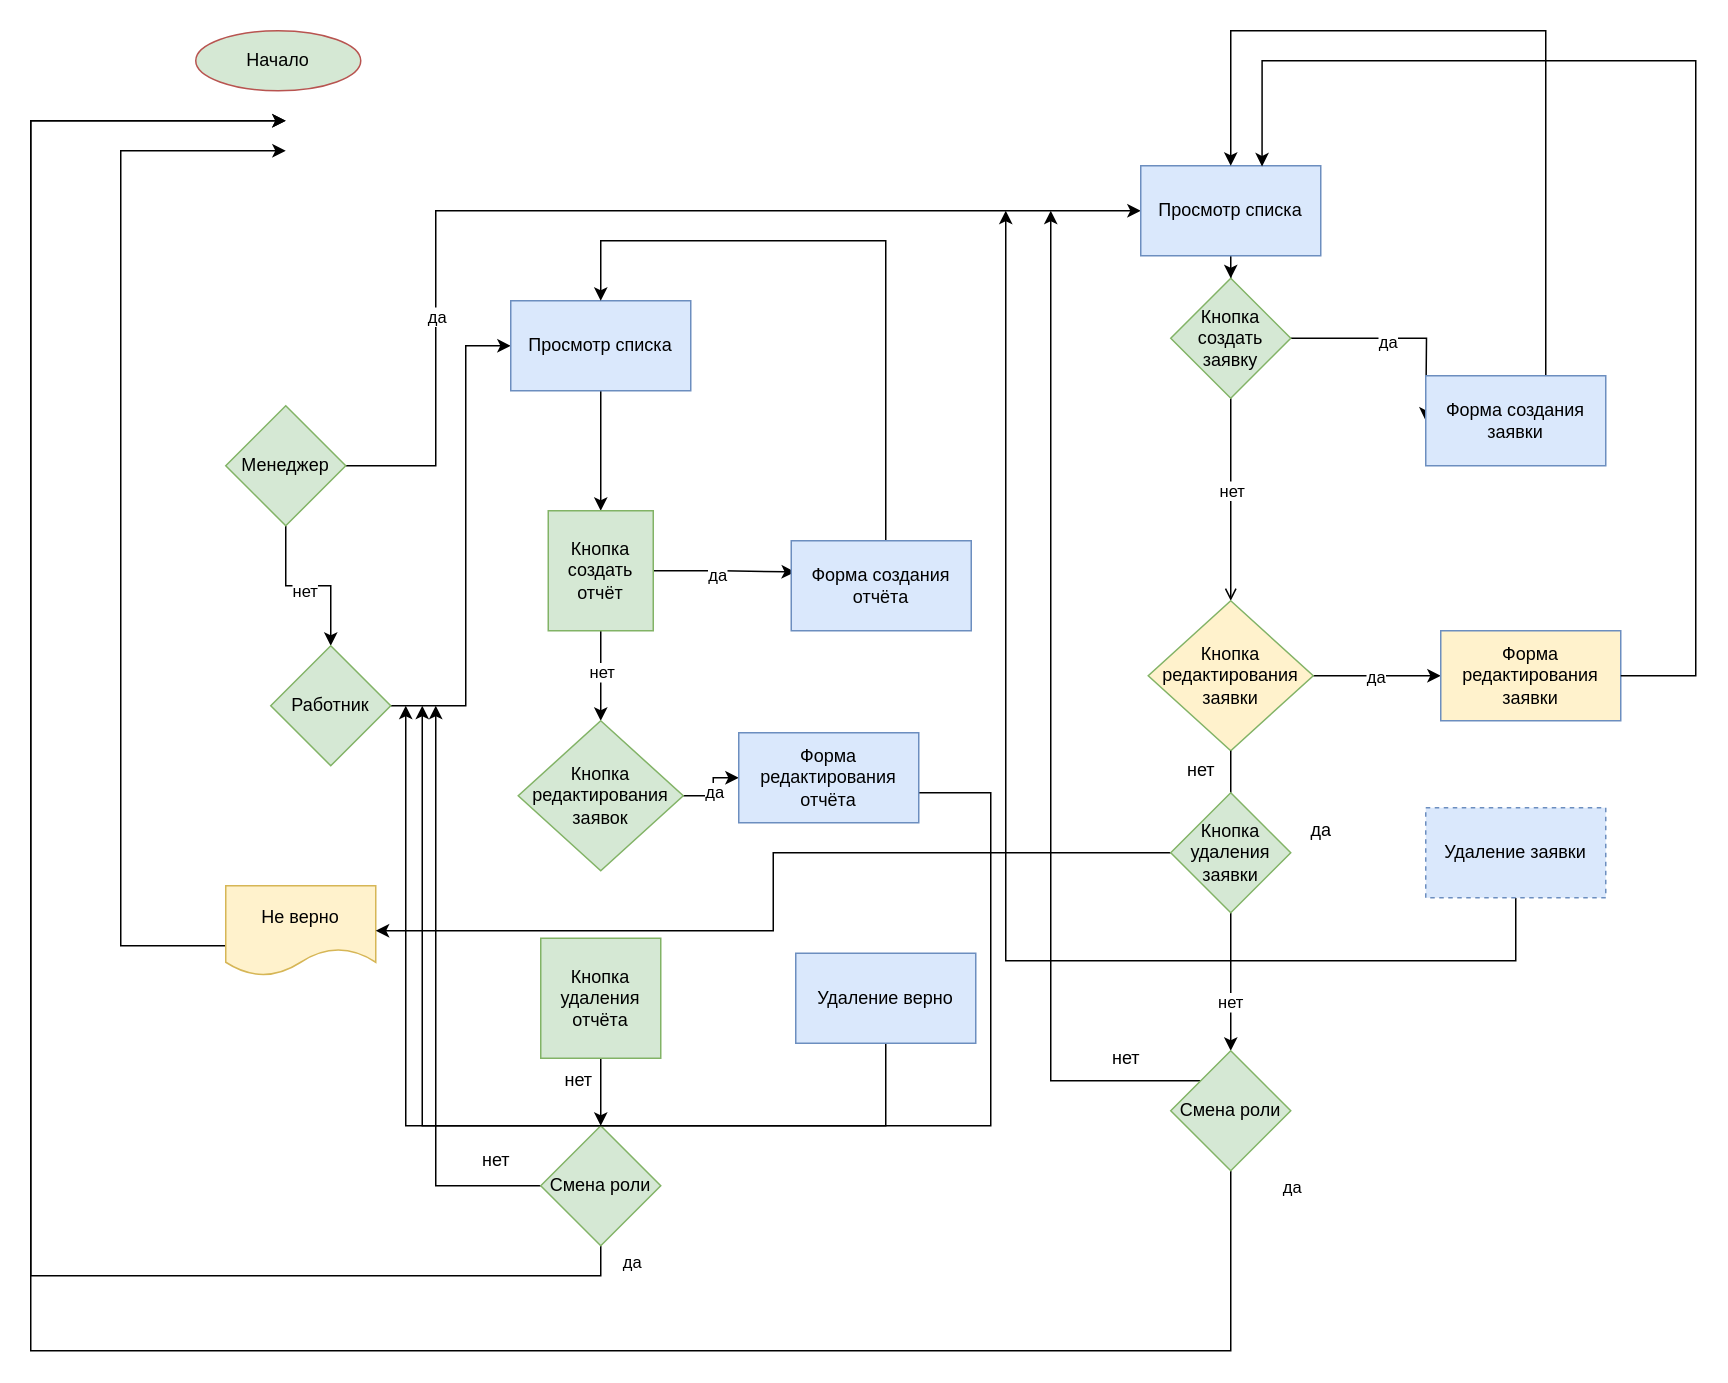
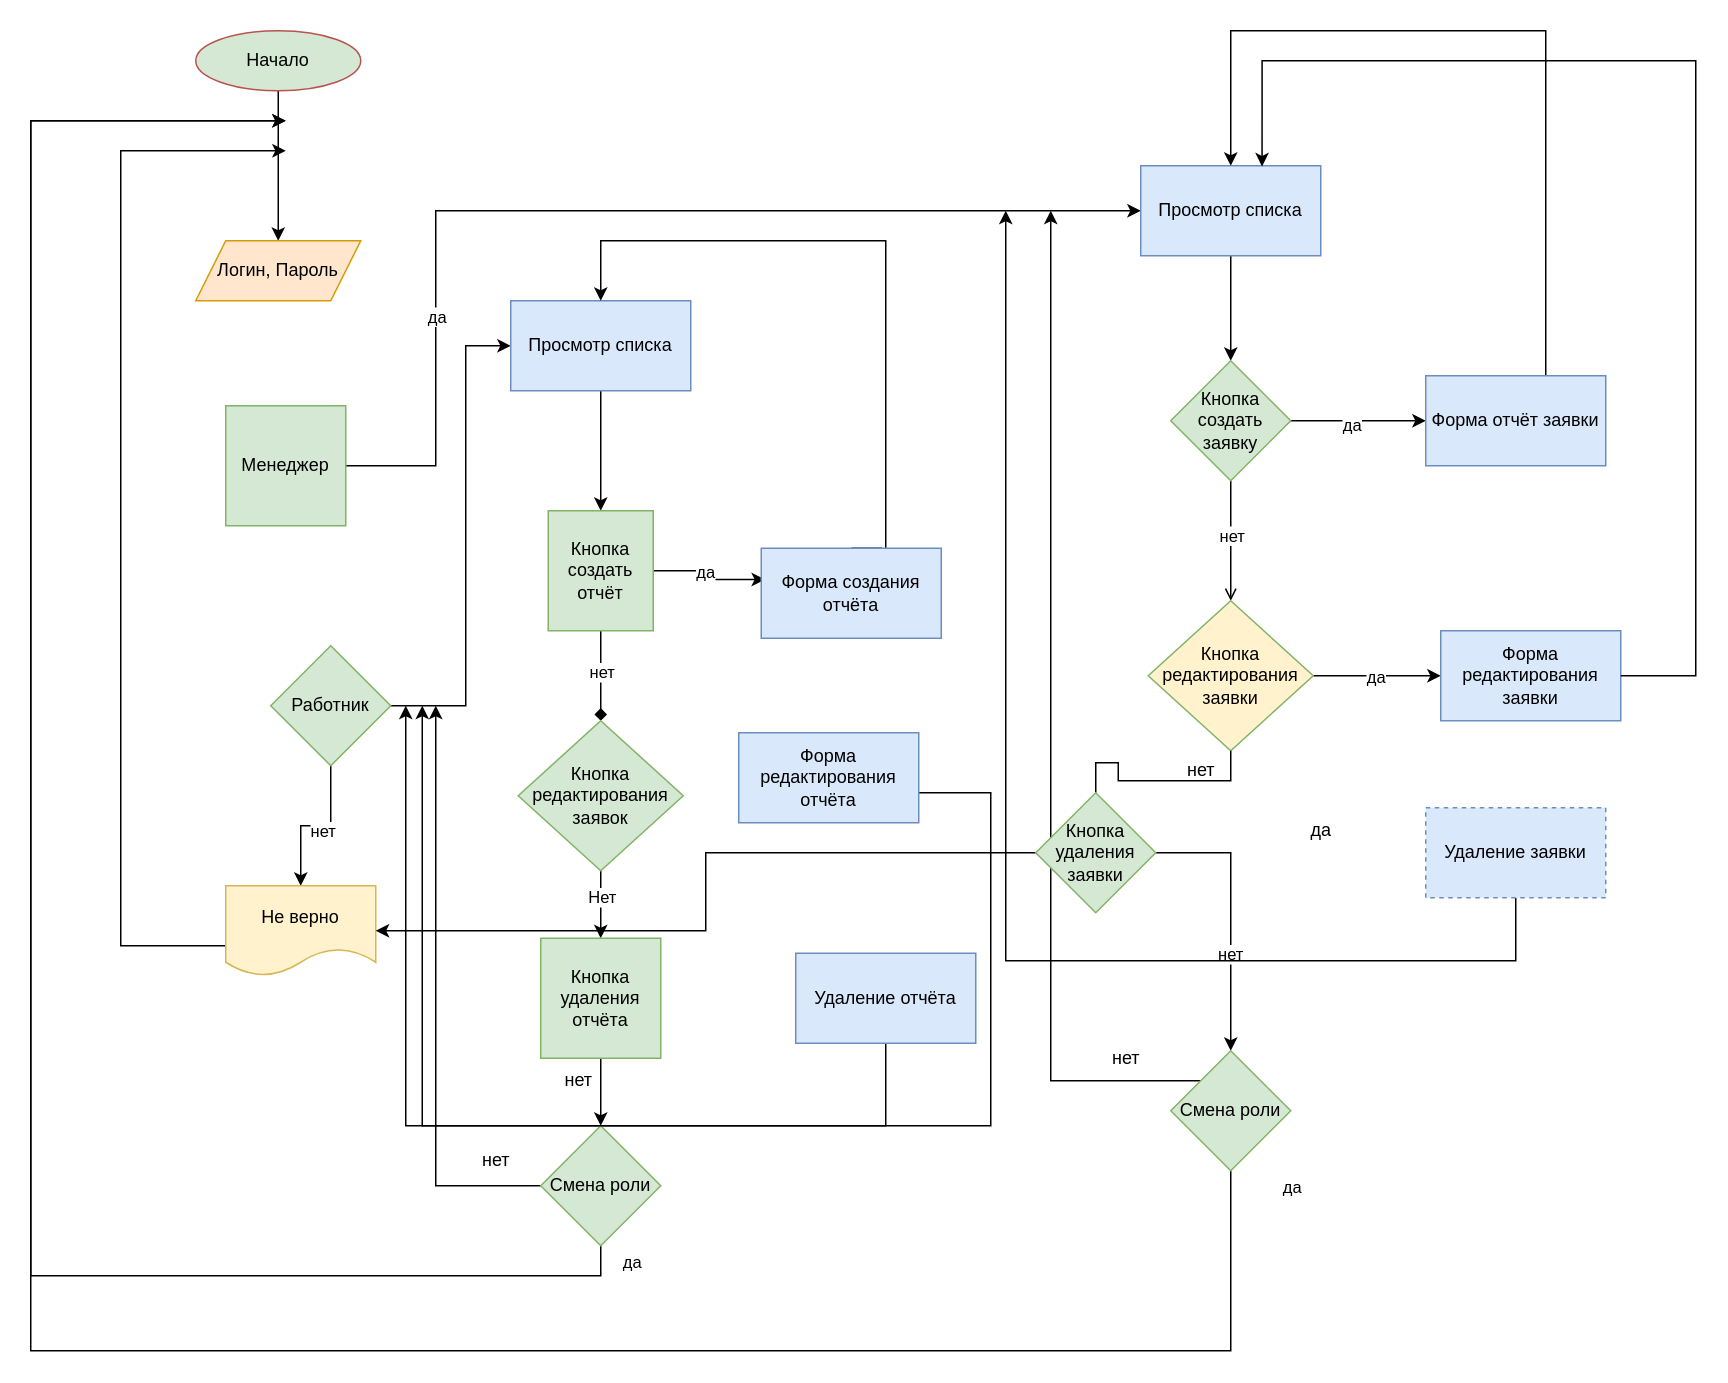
edge "Начало" -> "Логин, Пароль": added
node "Логин, Пароль": added
node "Кнопка создать заявку": moved (1231, 338) -> (1231, 421)
node "Форма создания заявки": label "Форма создания заявки" -> "Форма отчёт заявки"
node "Менеджер": shape diamond -> rectangle
edge "Менеджер" -> "Работник": removed, label "нет"
node "Форма создания отчёта": moved (881, 586) -> (851, 593)
node "Форма редактирования заявки": fillcolor #fff2cc -> #dae8fc
edge "Кнопка создать отчёт" -> "Кнопка редактирования заявок": arrowhead classic -> diamond
edge "Кнопка редактирования заявок" -> "Форма редактирования отчёта": removed, label "да"
edge "Работник" -> "Не верно": added, label "нет"
node "Кнопка удаления заявки": moved (1231, 853) -> (1096, 853)
edge "Кнопка редактирования заявок" -> "Кнопка удаления отчёта": added, label "Нет"
node "Удаление верно": label "Удаление верно" -> "Удаление отчёта"
